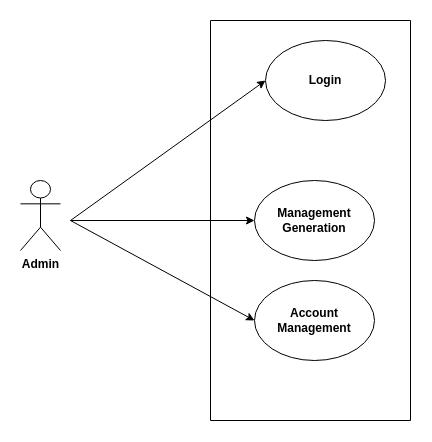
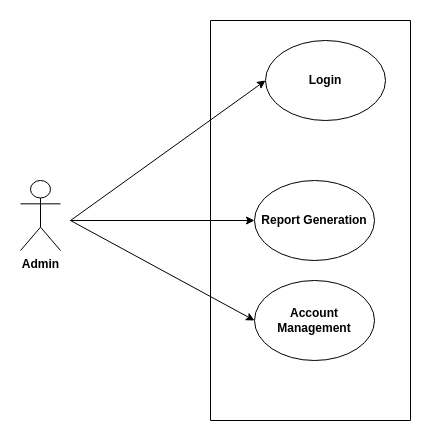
node "Management Generation": label "Management Generation" -> "Report Generation"
